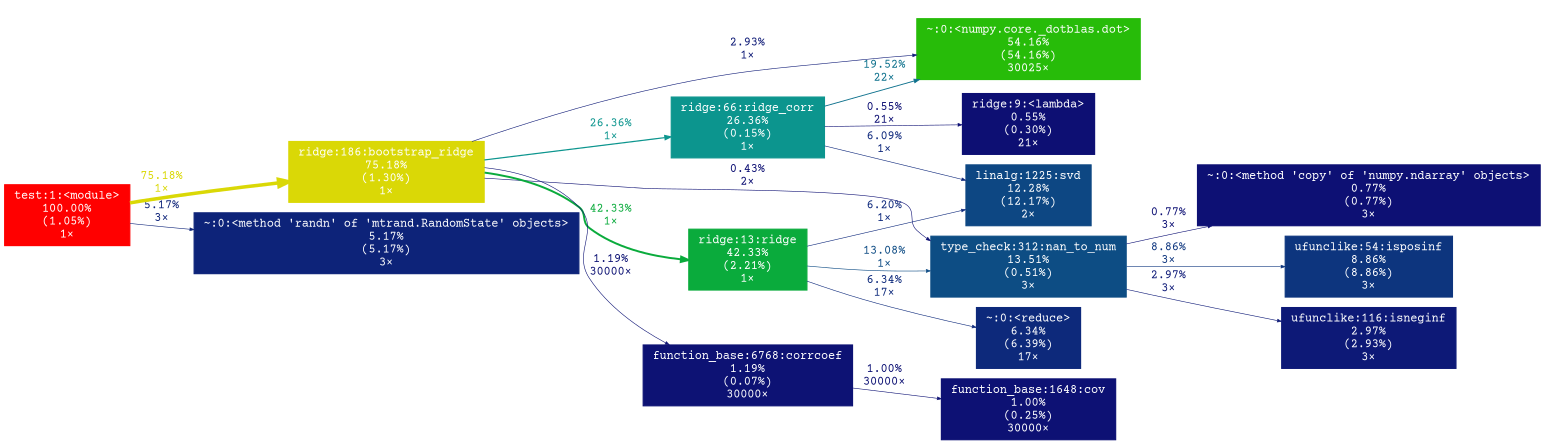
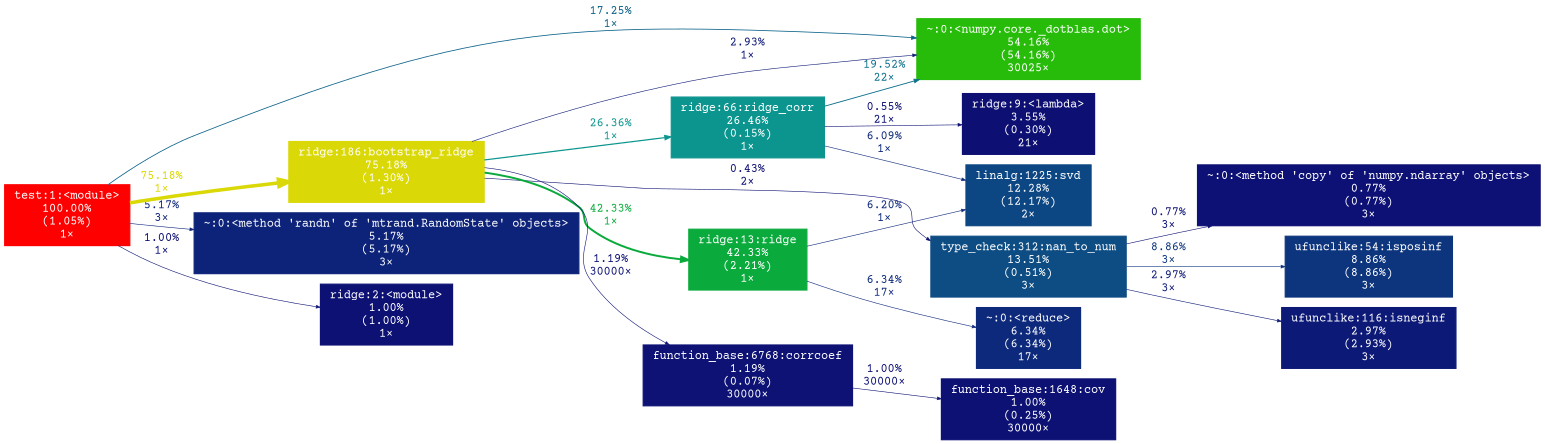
edge "test:1:<module> 100.00% (1.05%) 1×" -> "~:0:<numpy.core._dotblas.dot> 54.16% (54.16%) 30025×": added, label "17.25% 1×"
node "ridge:9:<lambda> 0.55% (0.30%) 21×": label "ridge:9:<lambda> 0.55% (0.30%) 21×" -> "ridge:9:<lambda> 3.55% (0.30%) 21×"
node "ridge:66:ridge_corr 26.36% (0.15%) 1×": label "ridge:66:ridge_corr 26.36% (0.15%) 1×" -> "ridge:66:ridge_corr 26.46% (0.15%) 1×"
edge "ridge:13:ridge 42.33% (2.21%) 1×" -> "type_check:312:nan_to_num 13.51% (0.51%) 3×": removed, label "13.08% 1×"
node "ridge:2:<module> 1.00% (1.00%) 1×": added
node "~:0:<reduce> 6.34% (6.39%) 17×": label "~:0:<reduce> 6.34% (6.39%) 17×" -> "~:0:<reduce> 6.34% (6.34%) 17×"
